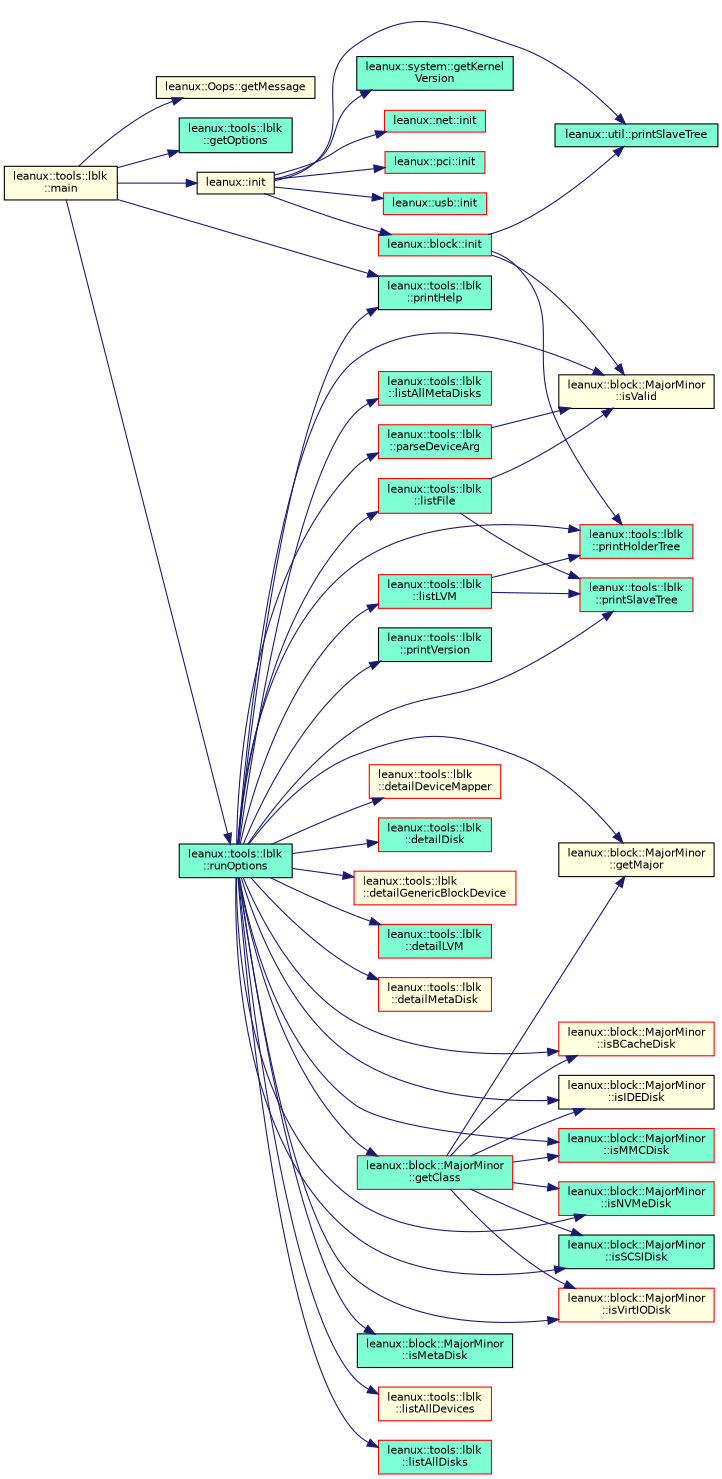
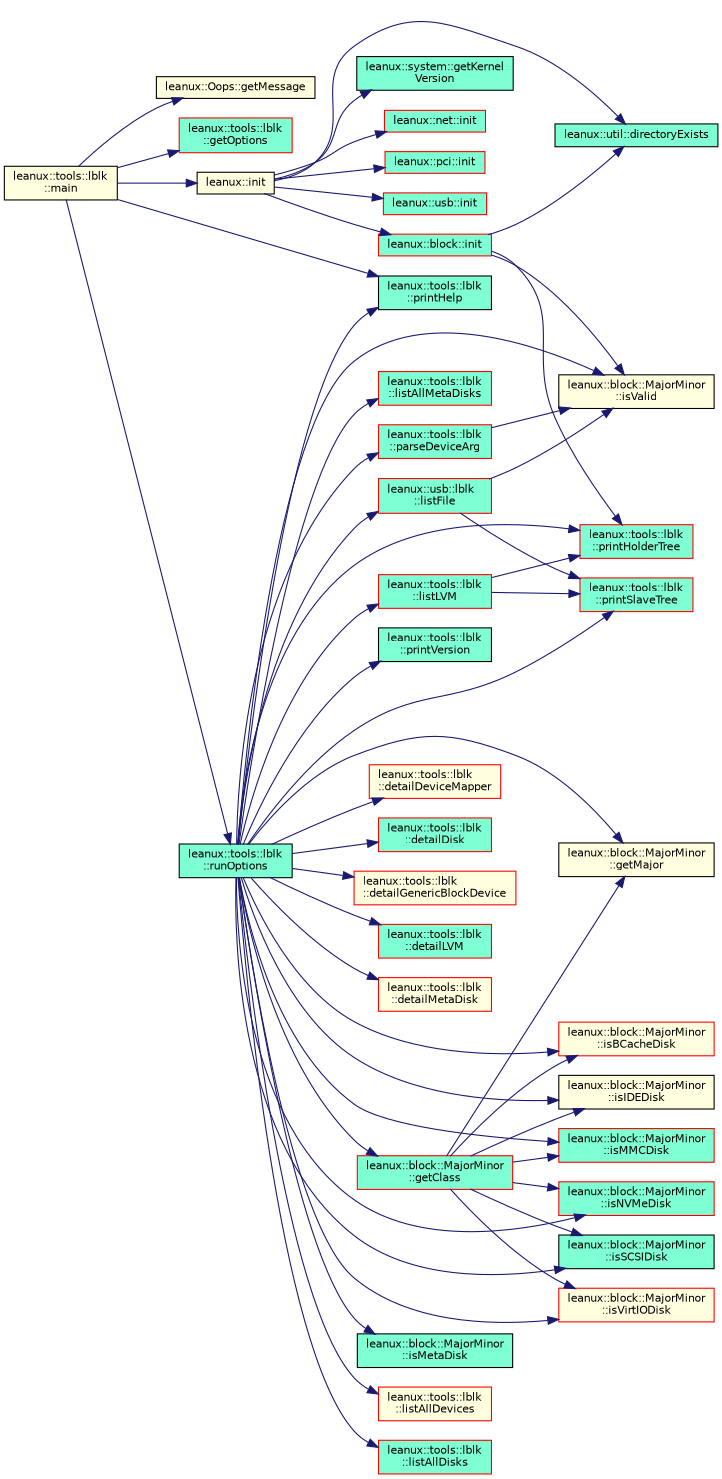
node "leanux::tools::lblk ::getOptions": color black -> red
node "leanux::util::printSlaveTree": label "leanux::util::printSlaveTree" -> "leanux::util::directoryExists"
node "leanux::tools::lblk ::listFile": label "leanux::tools::lblk ::listFile" -> "leanux::usb::lblk ::listFile"
